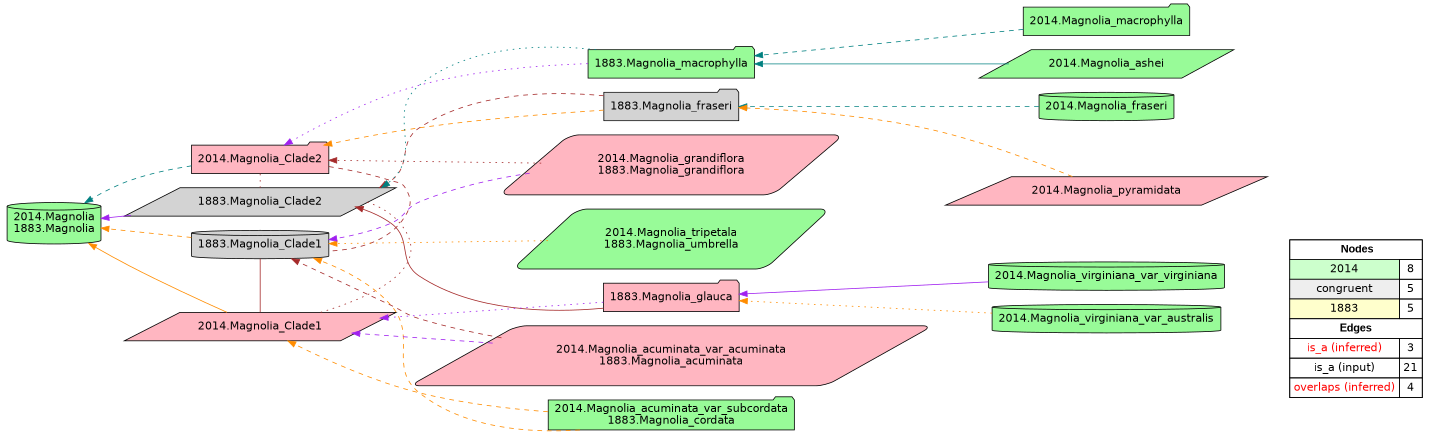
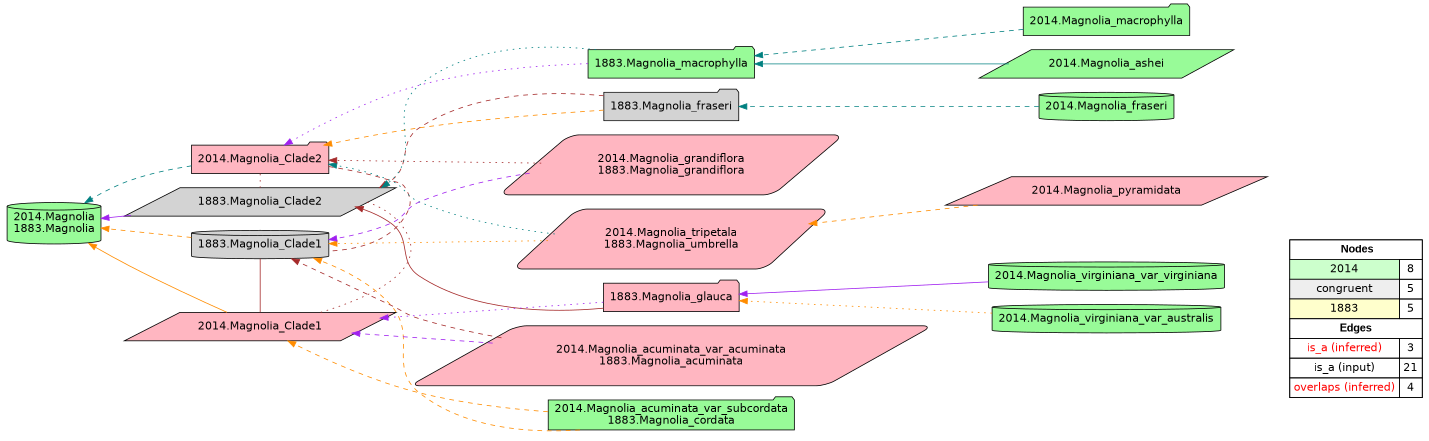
edge "2014.Magnolia_pyramidata" -> "1883.Magnolia_fraseri": now "2014.Magnolia_pyramidata" -> "2014.Magnolia_tripetala 1883.Magnolia_umbrella"
edge "2014.Magnolia_tripetala 1883.Magnolia_umbrella" -> "2014.Magnolia_Clade2": added
node "2014.Magnolia_tripetala 1883.Magnolia_umbrella": fillcolor palegreen -> lightpink
